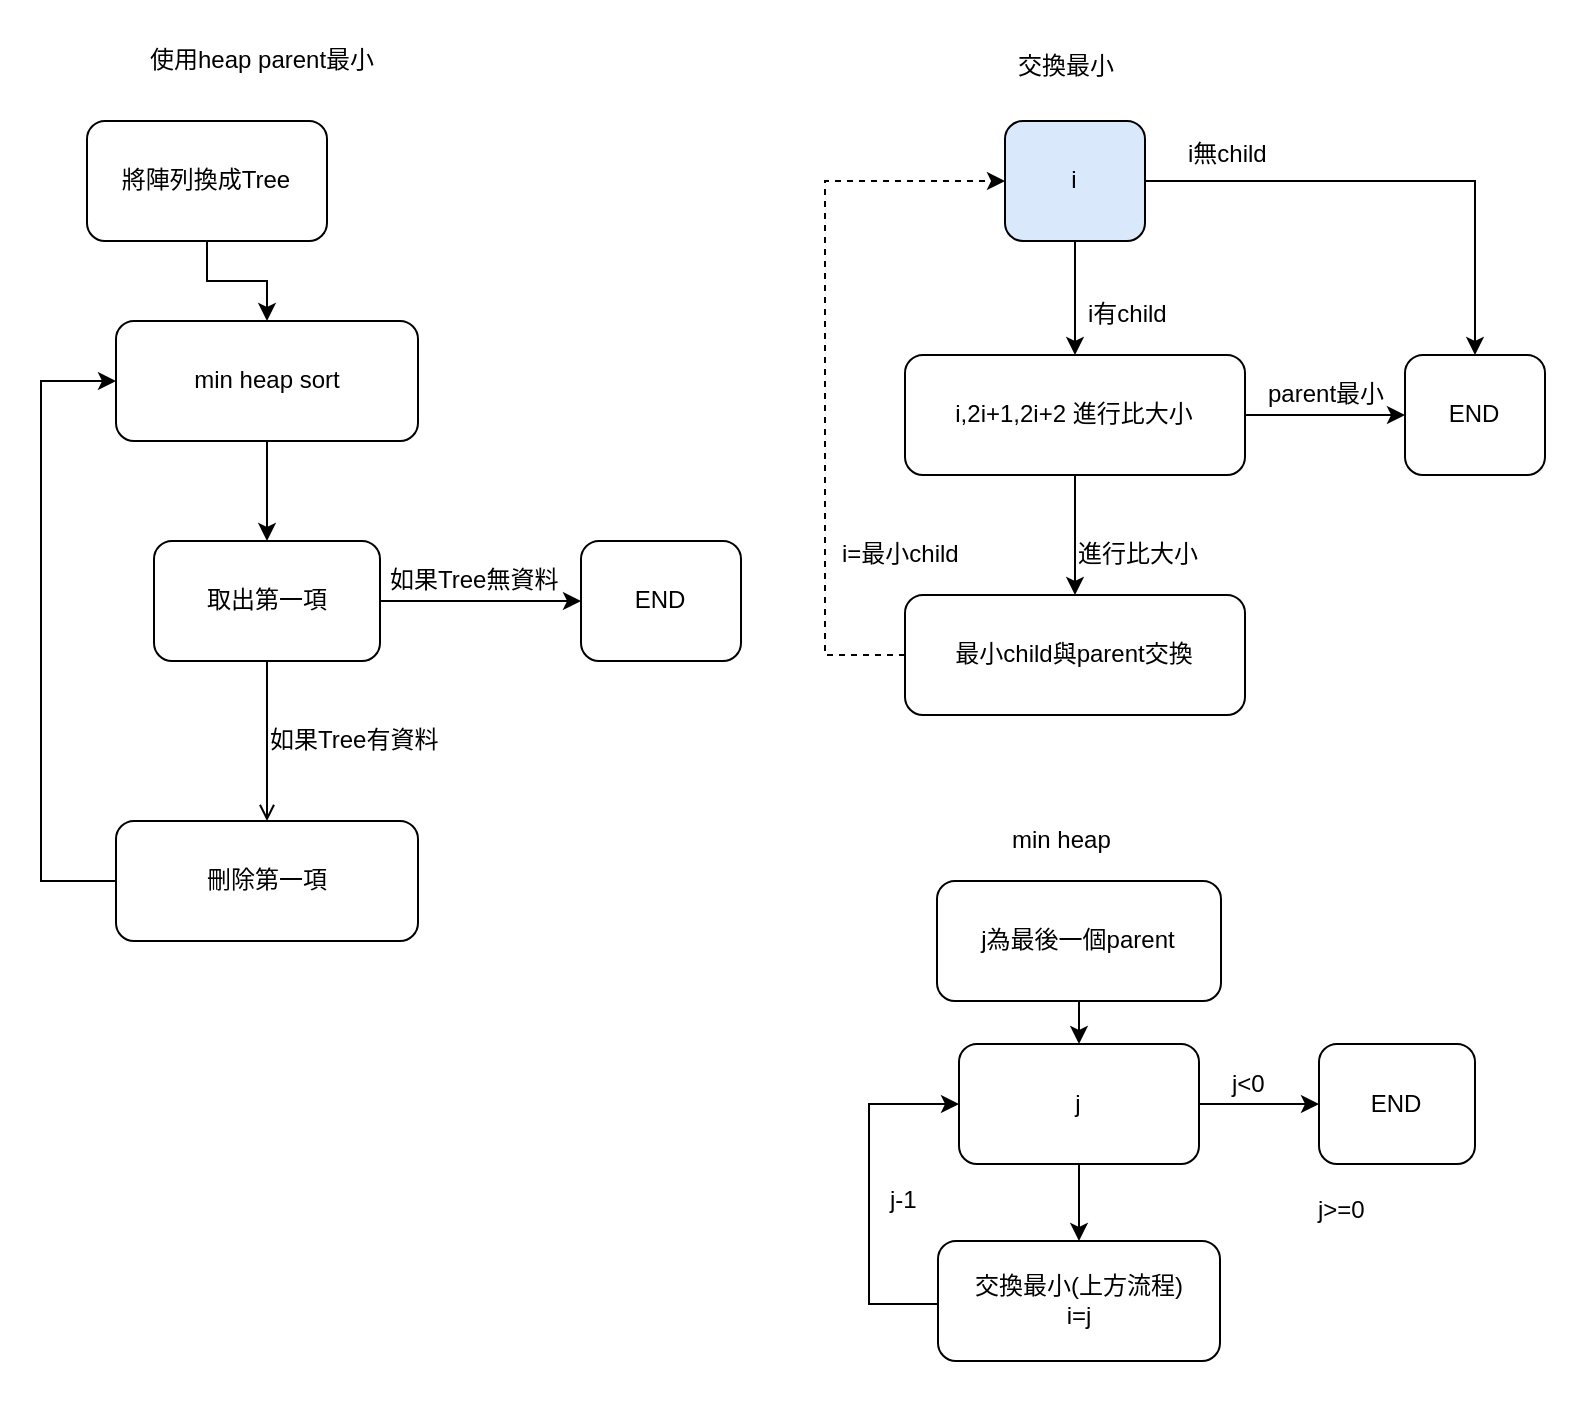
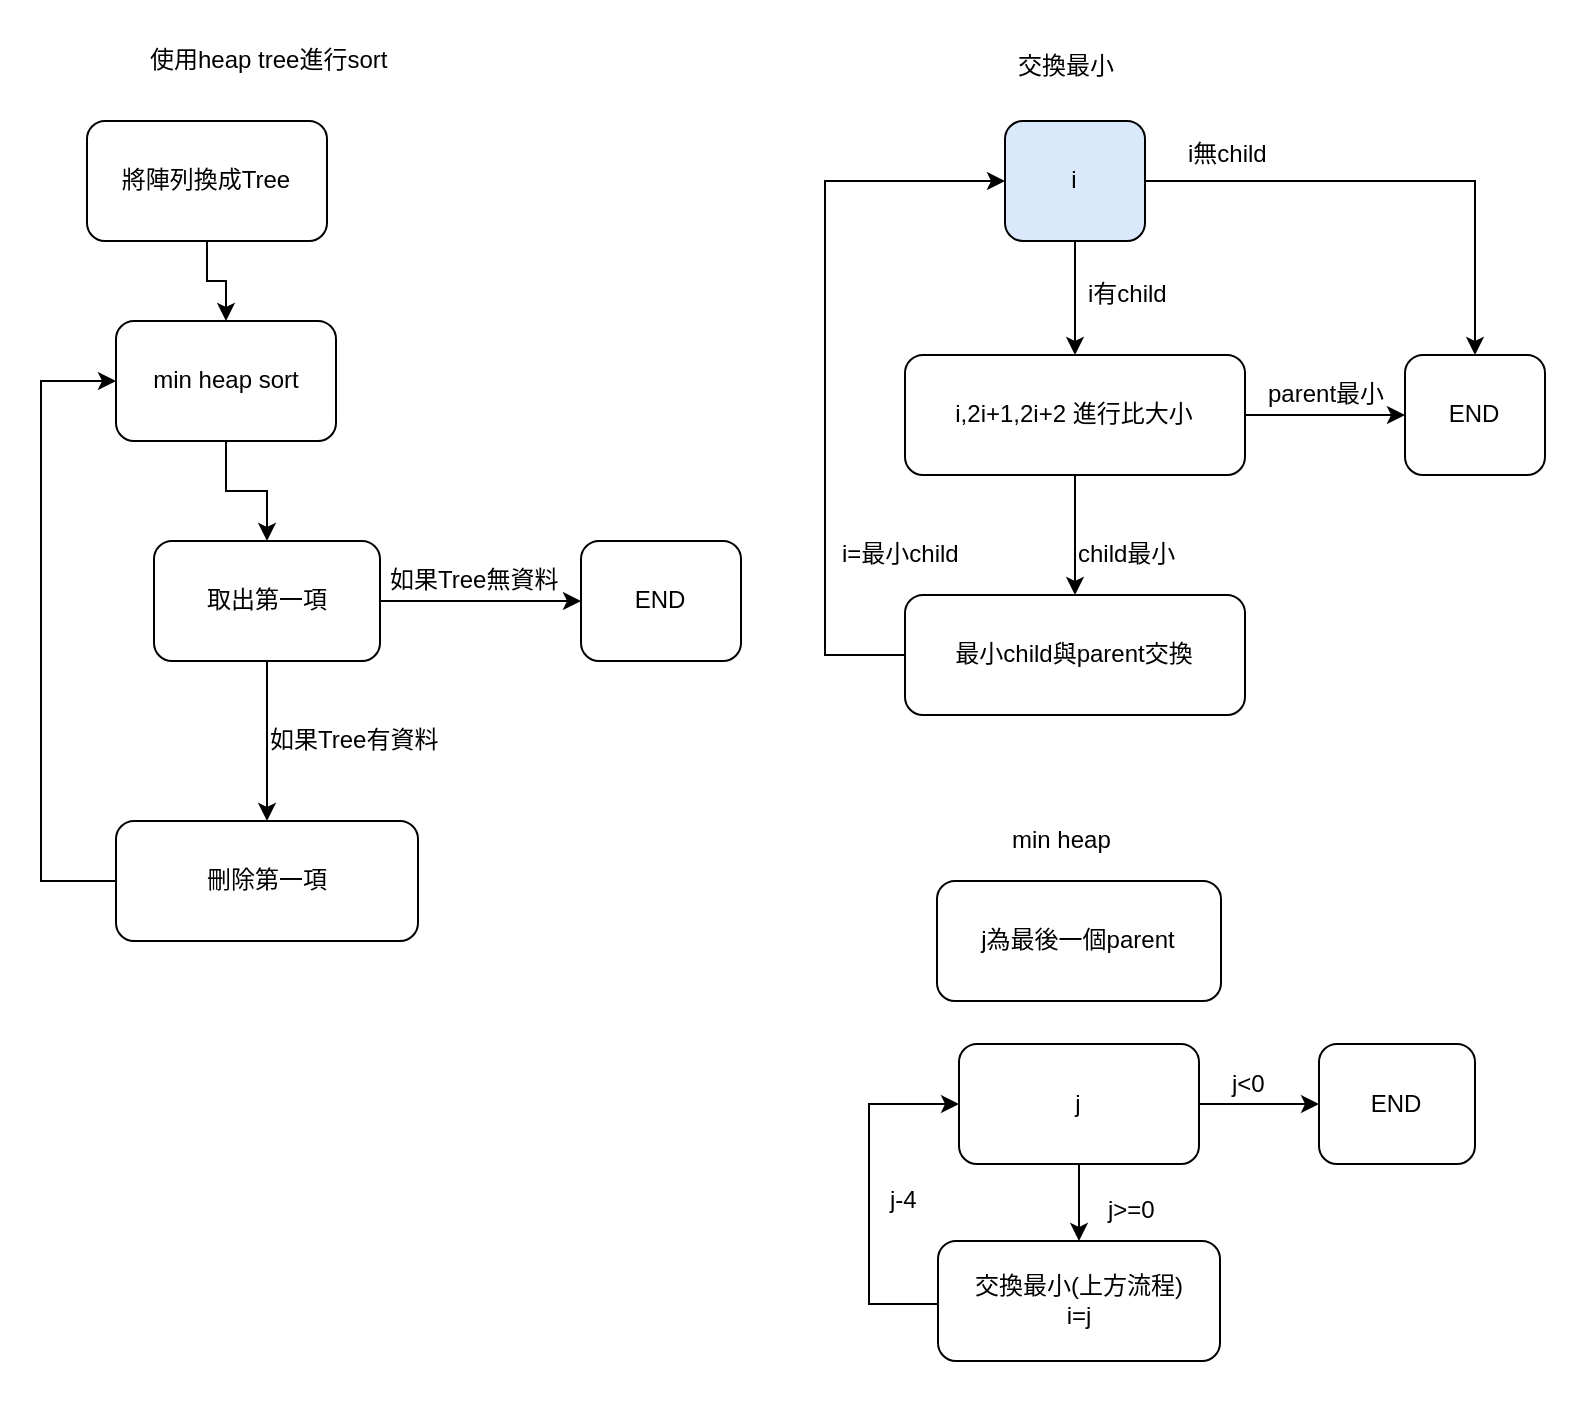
node "使用heap parent最小": label "使用heap parent最小" -> "使用heap tree進行sort"
node "i有child": moved (1135, 315) -> (1135, 295)
edge "最小child與parent交換" -> "i": style dashed -> solid
node "min heap sort": size 302x120 -> 220x120
node "進行比大小": label "進行比大小" -> "child最小"
edge "取出第一項" -> "刪除第一項": arrowhead open -> classic
edge "j為最後一個parent" -> "j": removed
node "j-1": label "j-1" -> "j-4"
node "j>=0": moved (1355, 1211) -> (1145, 1211)
